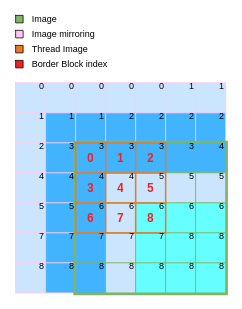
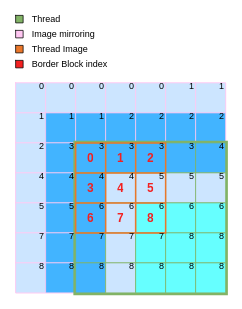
node "Image": label "Image" -> "Thread"
